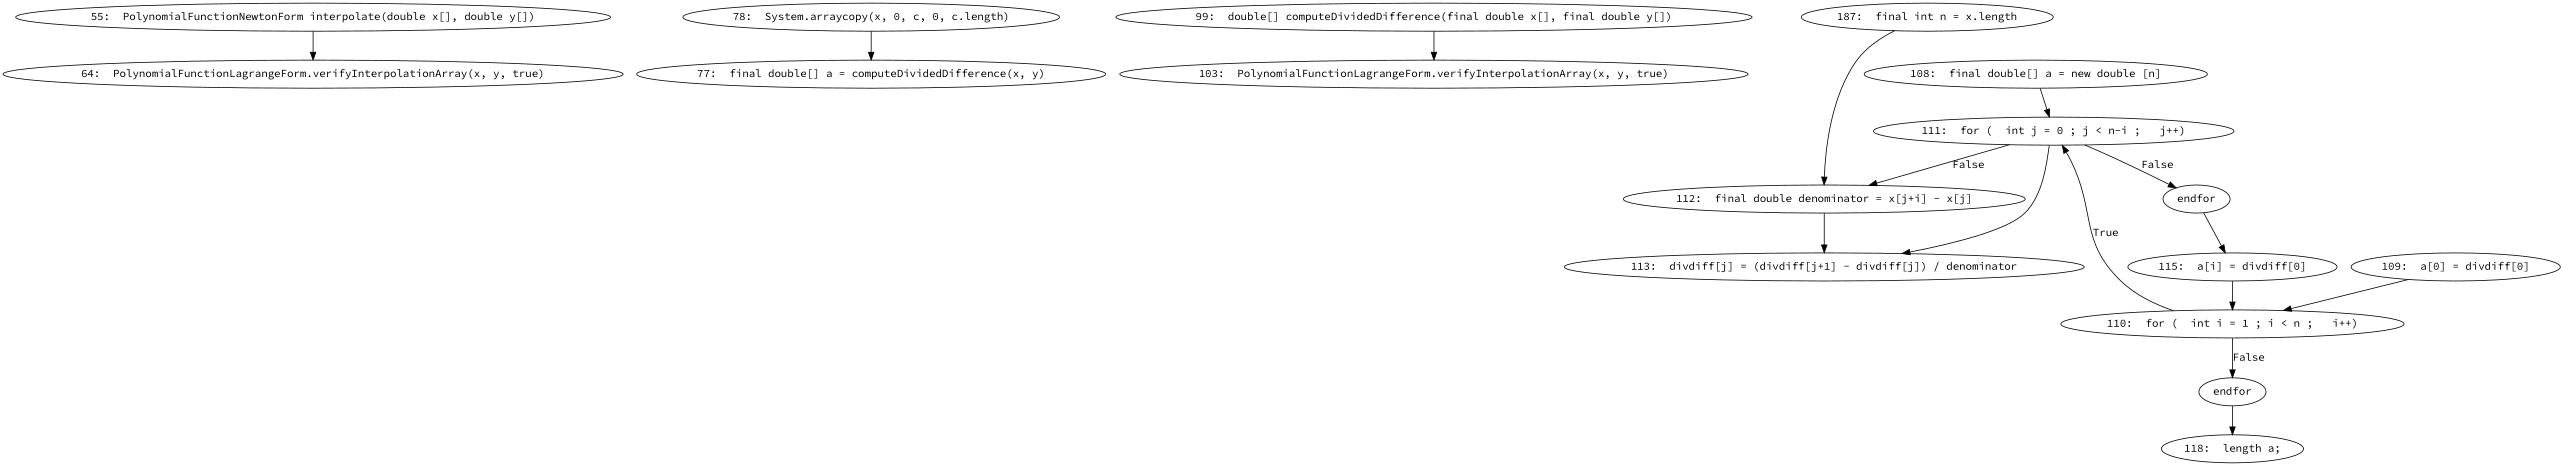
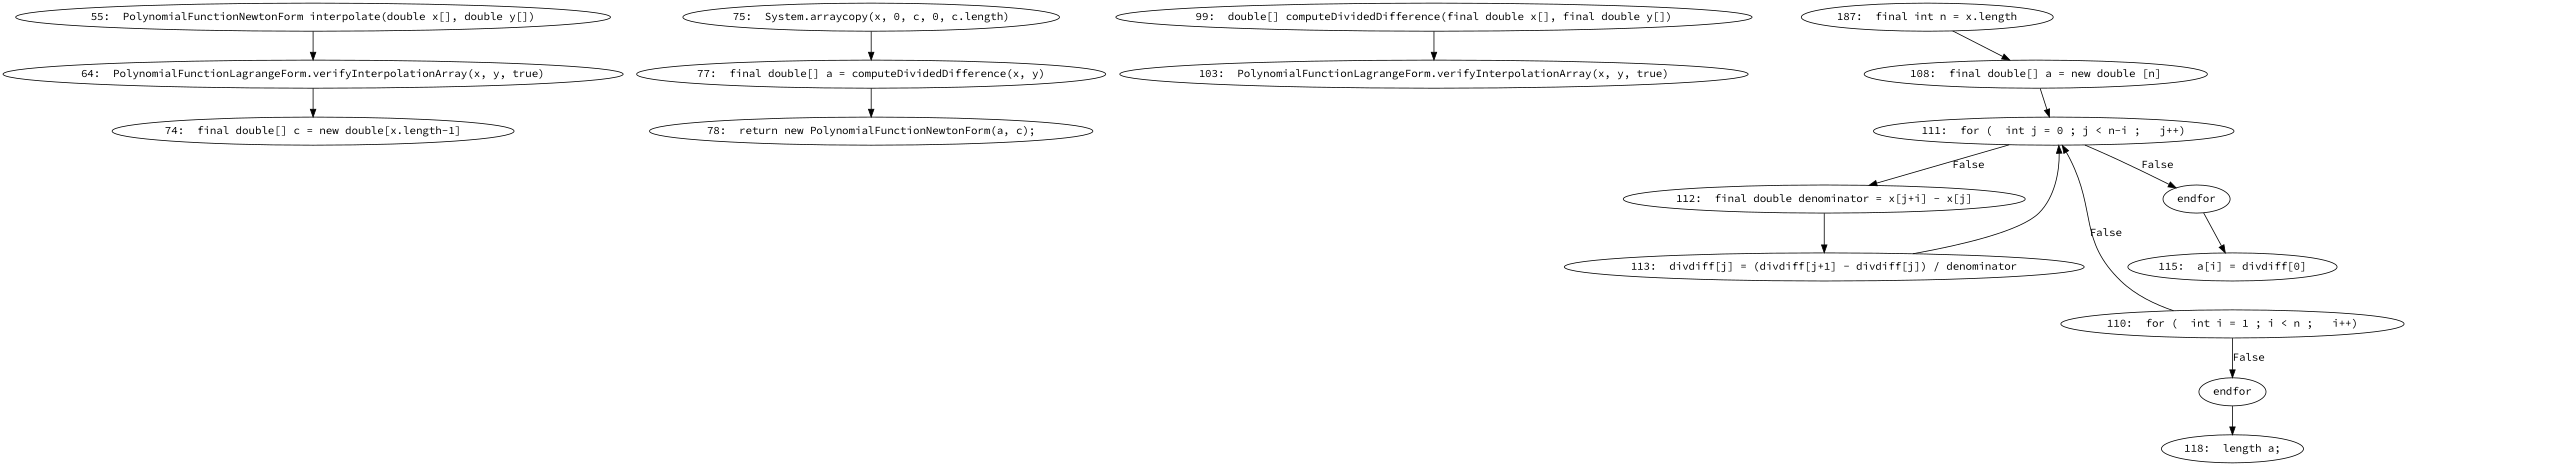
node "78:  System.arraycopy(x, 0, c, 0, c.length)": label "78:  System.arraycopy(x, 0, c, 0, c.length)" -> "75:  System.arraycopy(x, 0, c, 0, c.length)"
edge "187:  final int n = x.length" -> "112:  final double denominator = x[j+i] - x[j]": now "187:  final int n = x.length" -> "108:  final double[] a = new double [n]"
node "74:  final double[] c = new double[x.length-1]": added
node "78:  return new PolynomialFunctionNewtonForm(a, c);": added
edge "111:  for (  int j = 0 ; j < n-i ;   j++)" -> "113:  divdiff[j] = (divdiff[j+1] - divdiff[j]) / denominator": reversed
edge "110:  for (  int i = 1 ; i < n ;   i++)" -> "111:  for (  int j = 0 ; j < n-i ;   j++)": label "True" -> "False"
node "109:  a[0] = divdiff[0]": removed
edge "115:  a[i] = divdiff[0]" -> "110:  for (  int i = 1 ; i < n ;   i++)": removed
